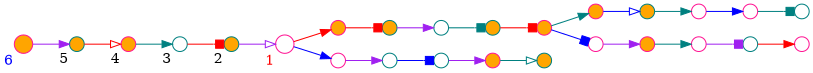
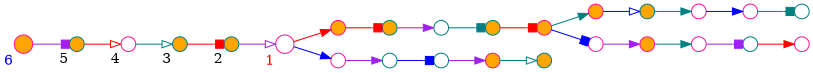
edge "6" -> "5": arrowhead normal -> box
node "4": fillcolor orange -> white
edge "4" -> "3": arrowhead normal -> onormal
node "3": fillcolor white -> orange
